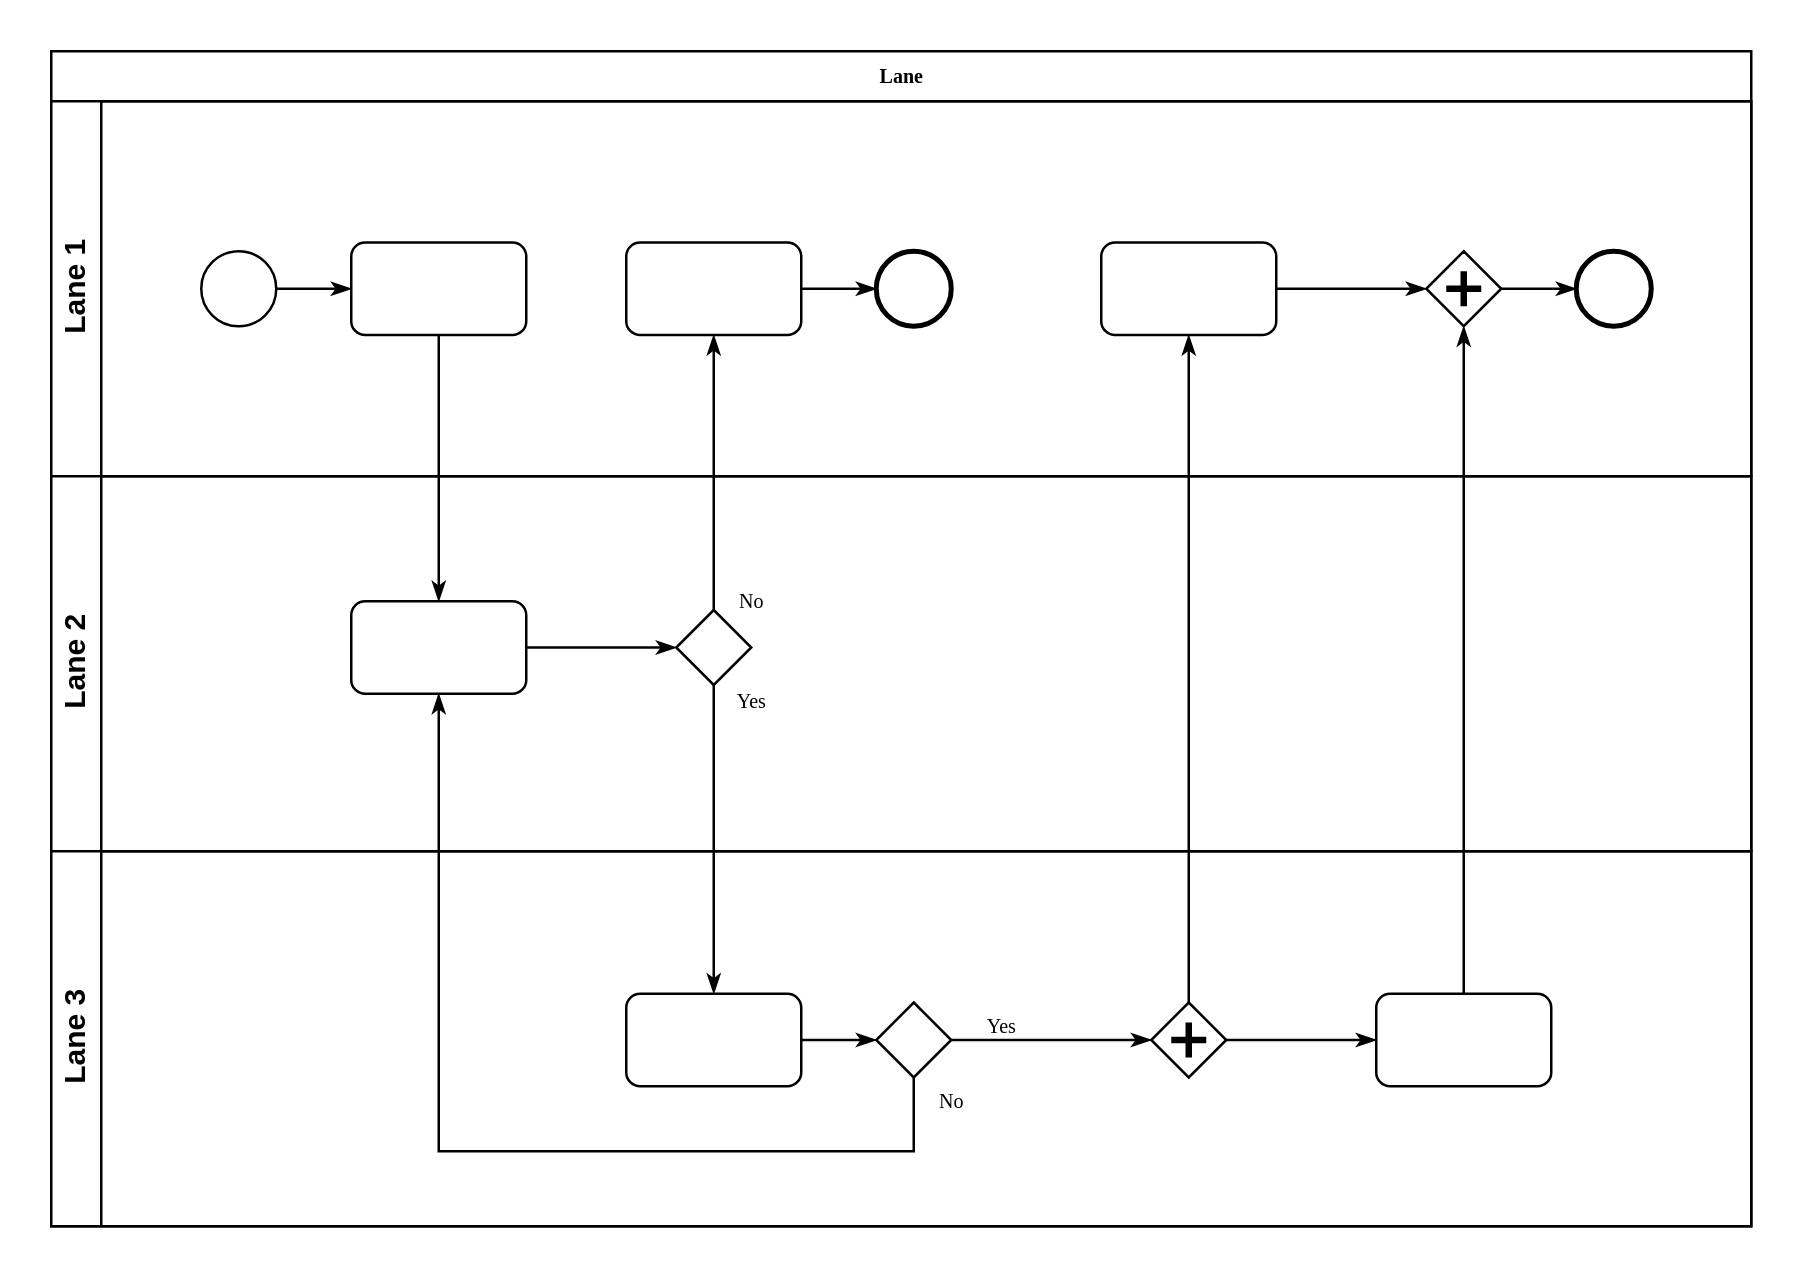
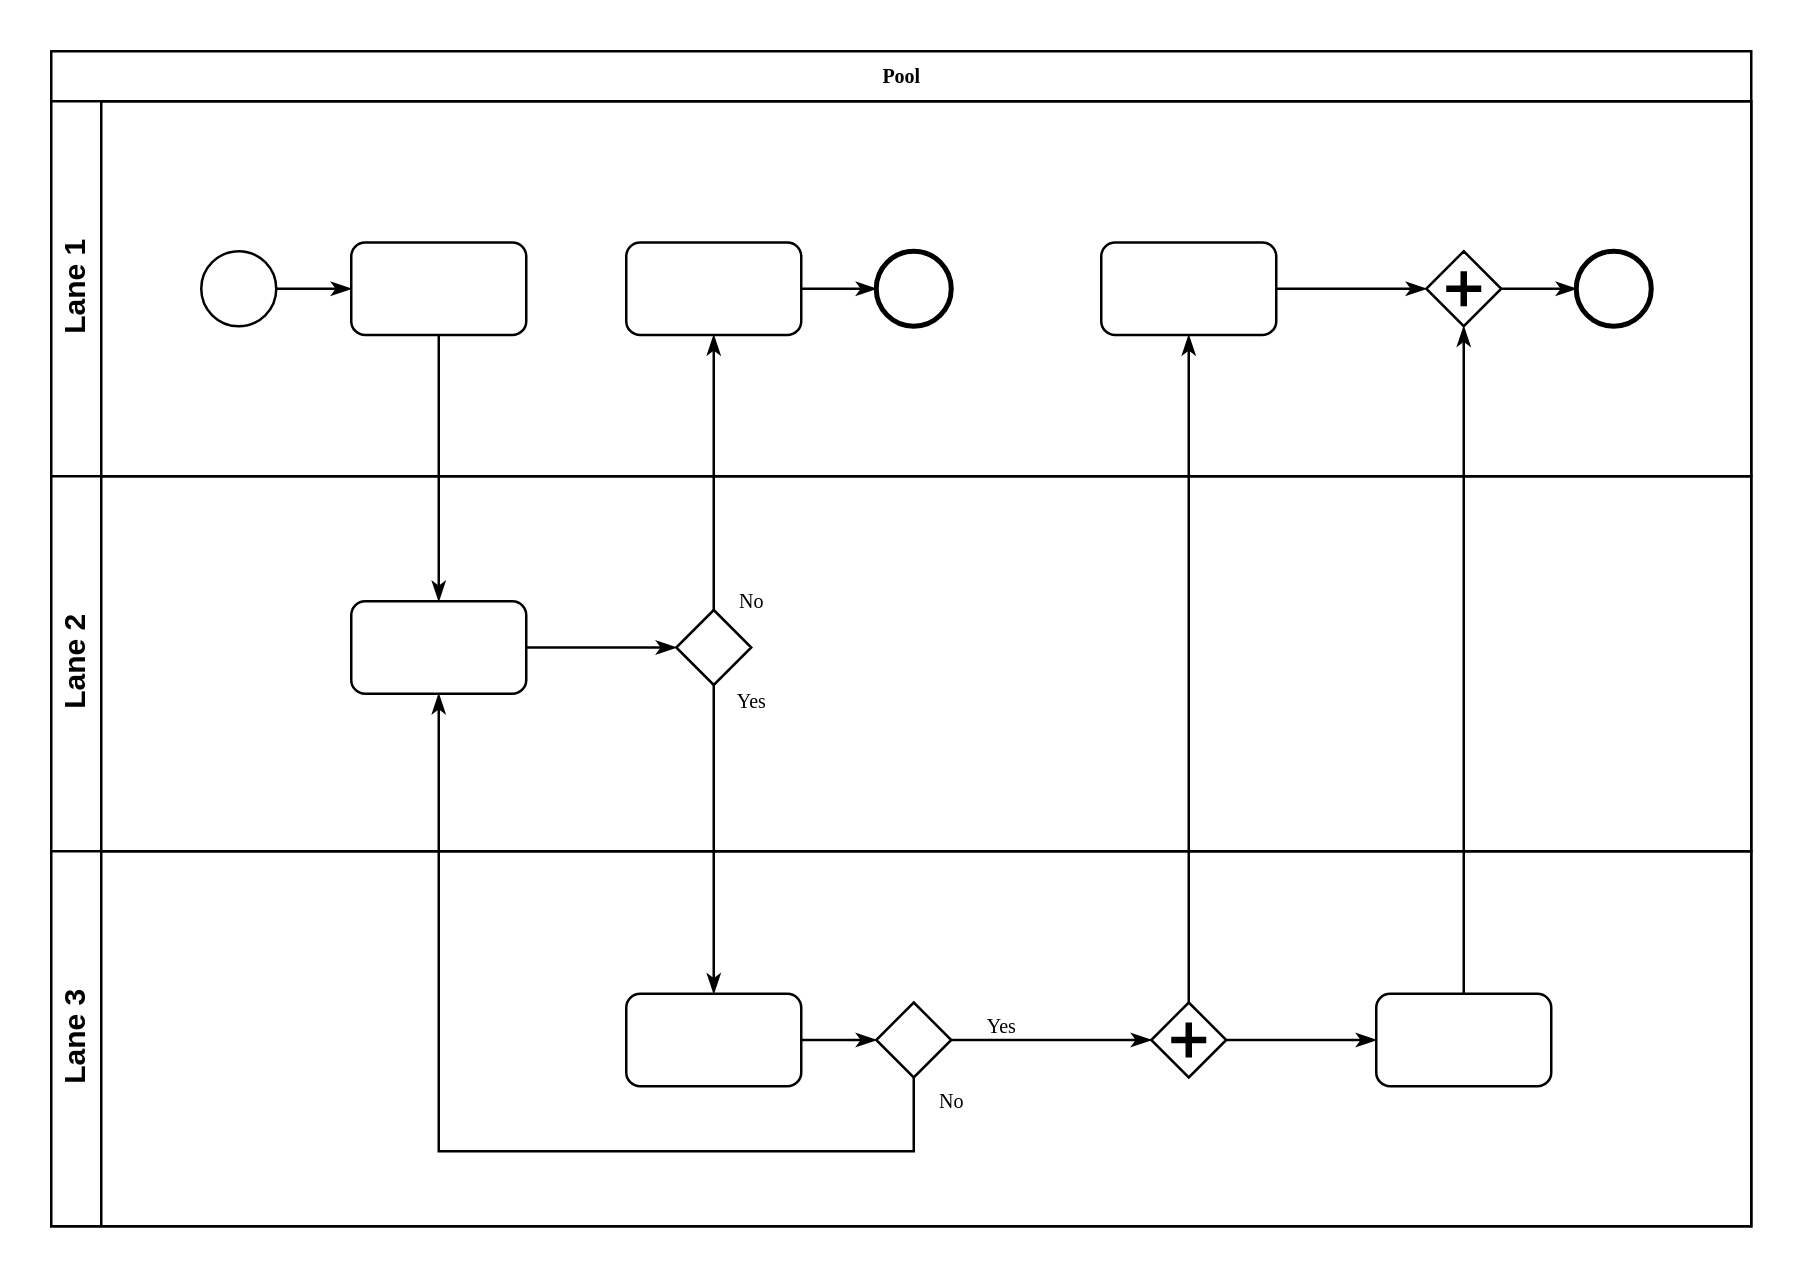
node "Lane": label "Lane" -> "Pool"
